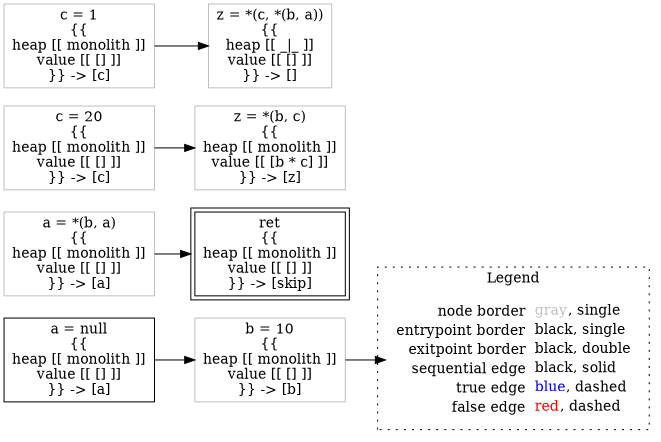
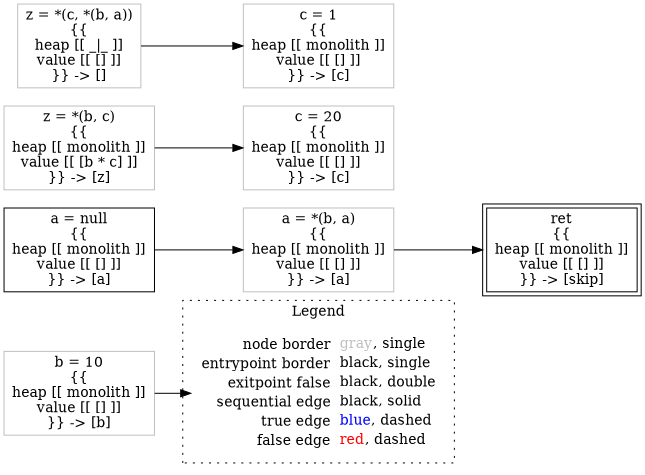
edge "c = 1" -> "z = *(c, *(b, a))": reversed
edge "c = 20" -> "z = *(b, c)": reversed
node "node border": text "exitpoint border" -> "exitpoint false"
edge "a = null" -> "b = 10": now "a = null" -> "a = *(b, a)"
